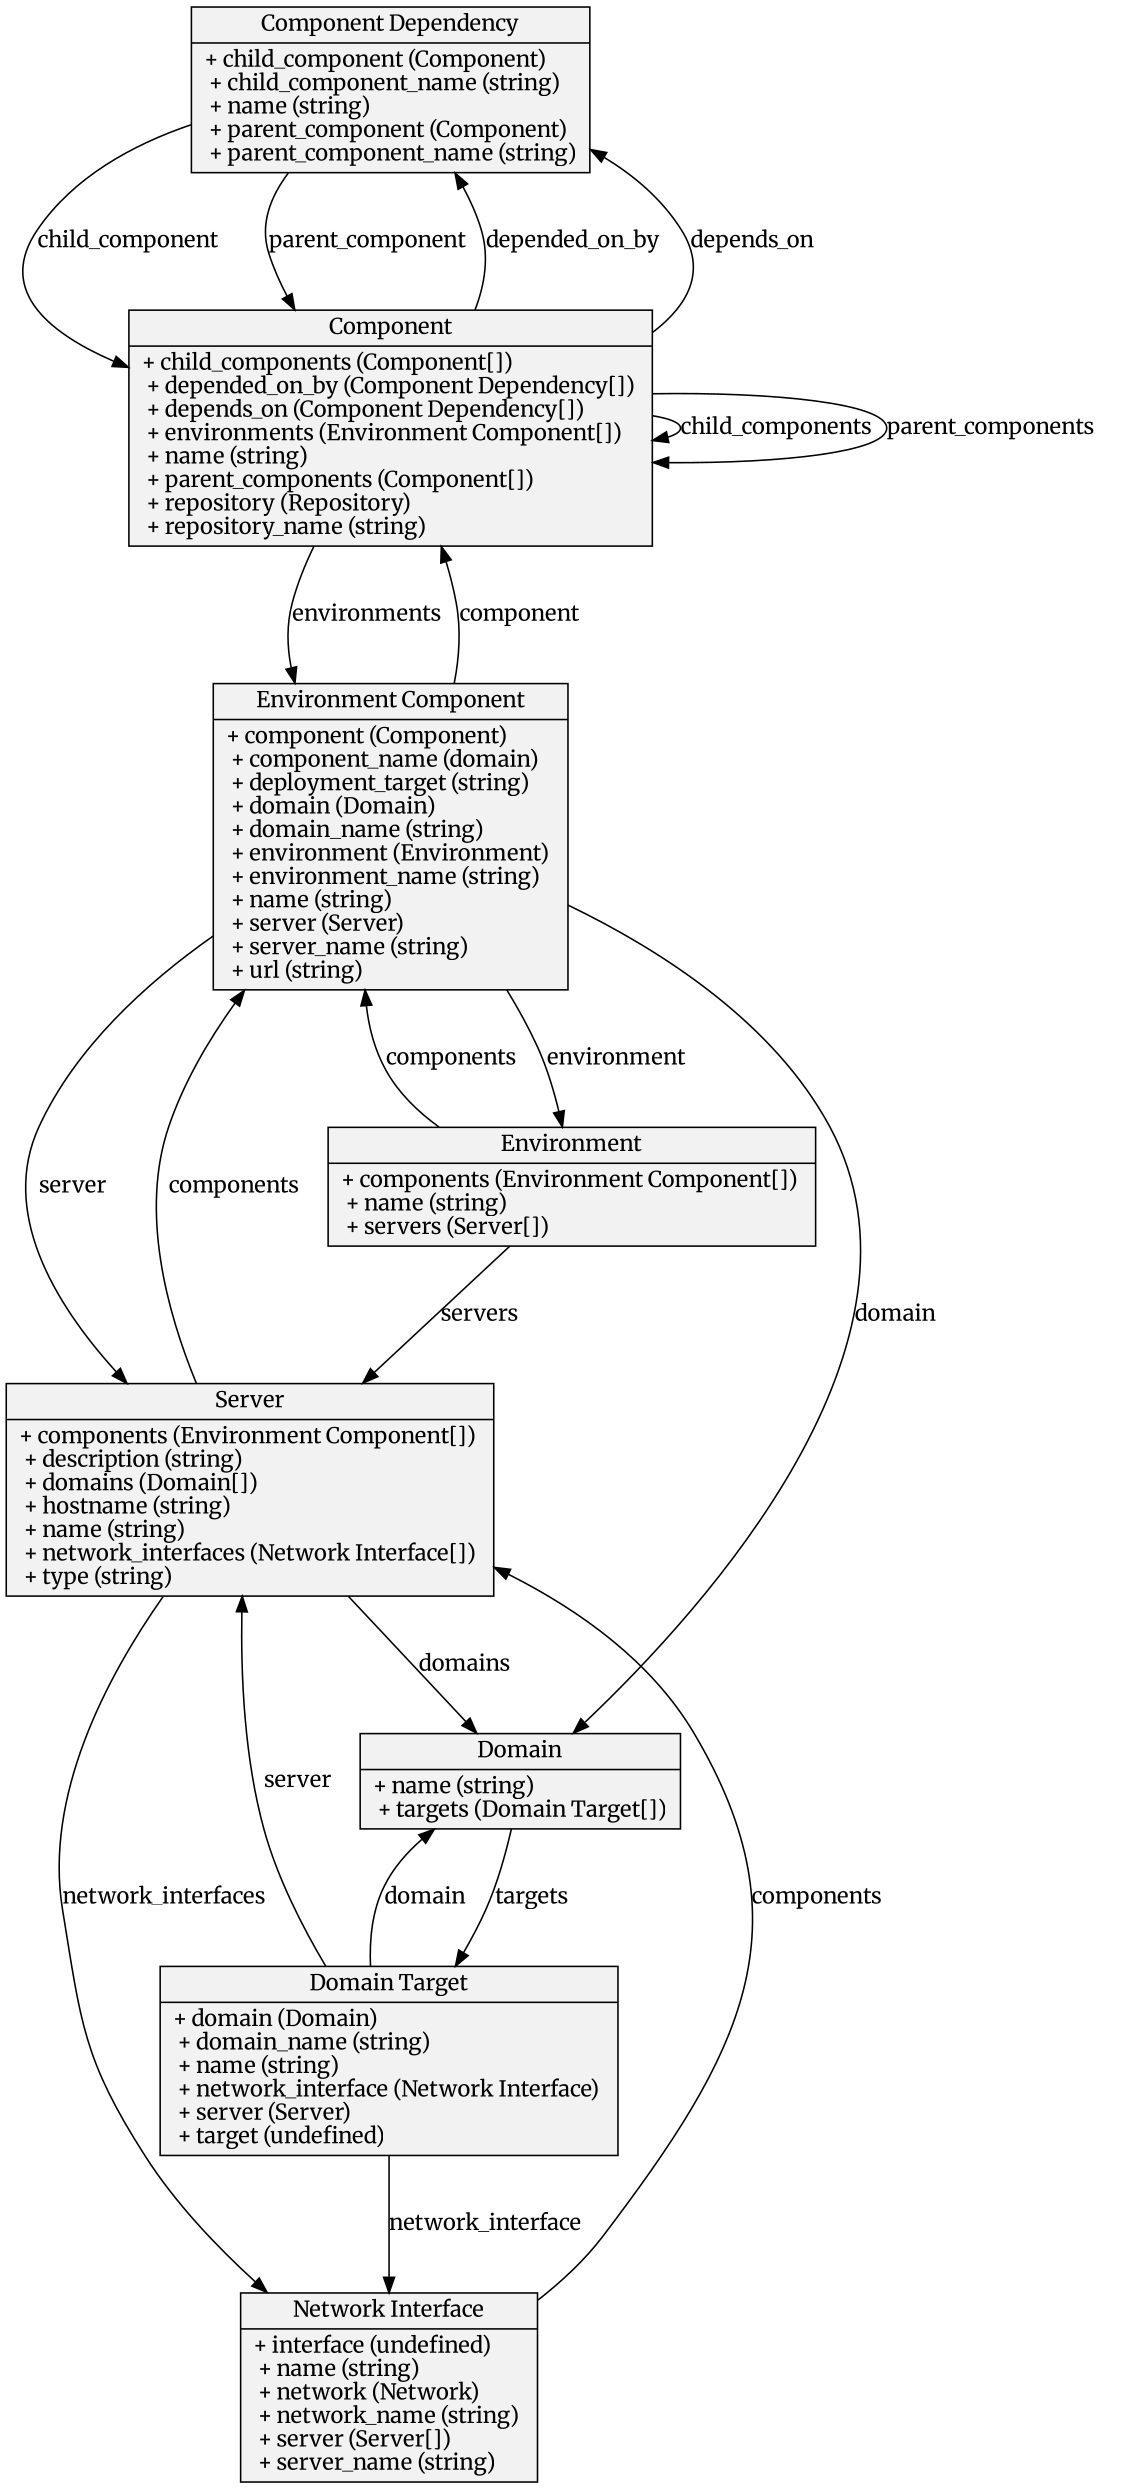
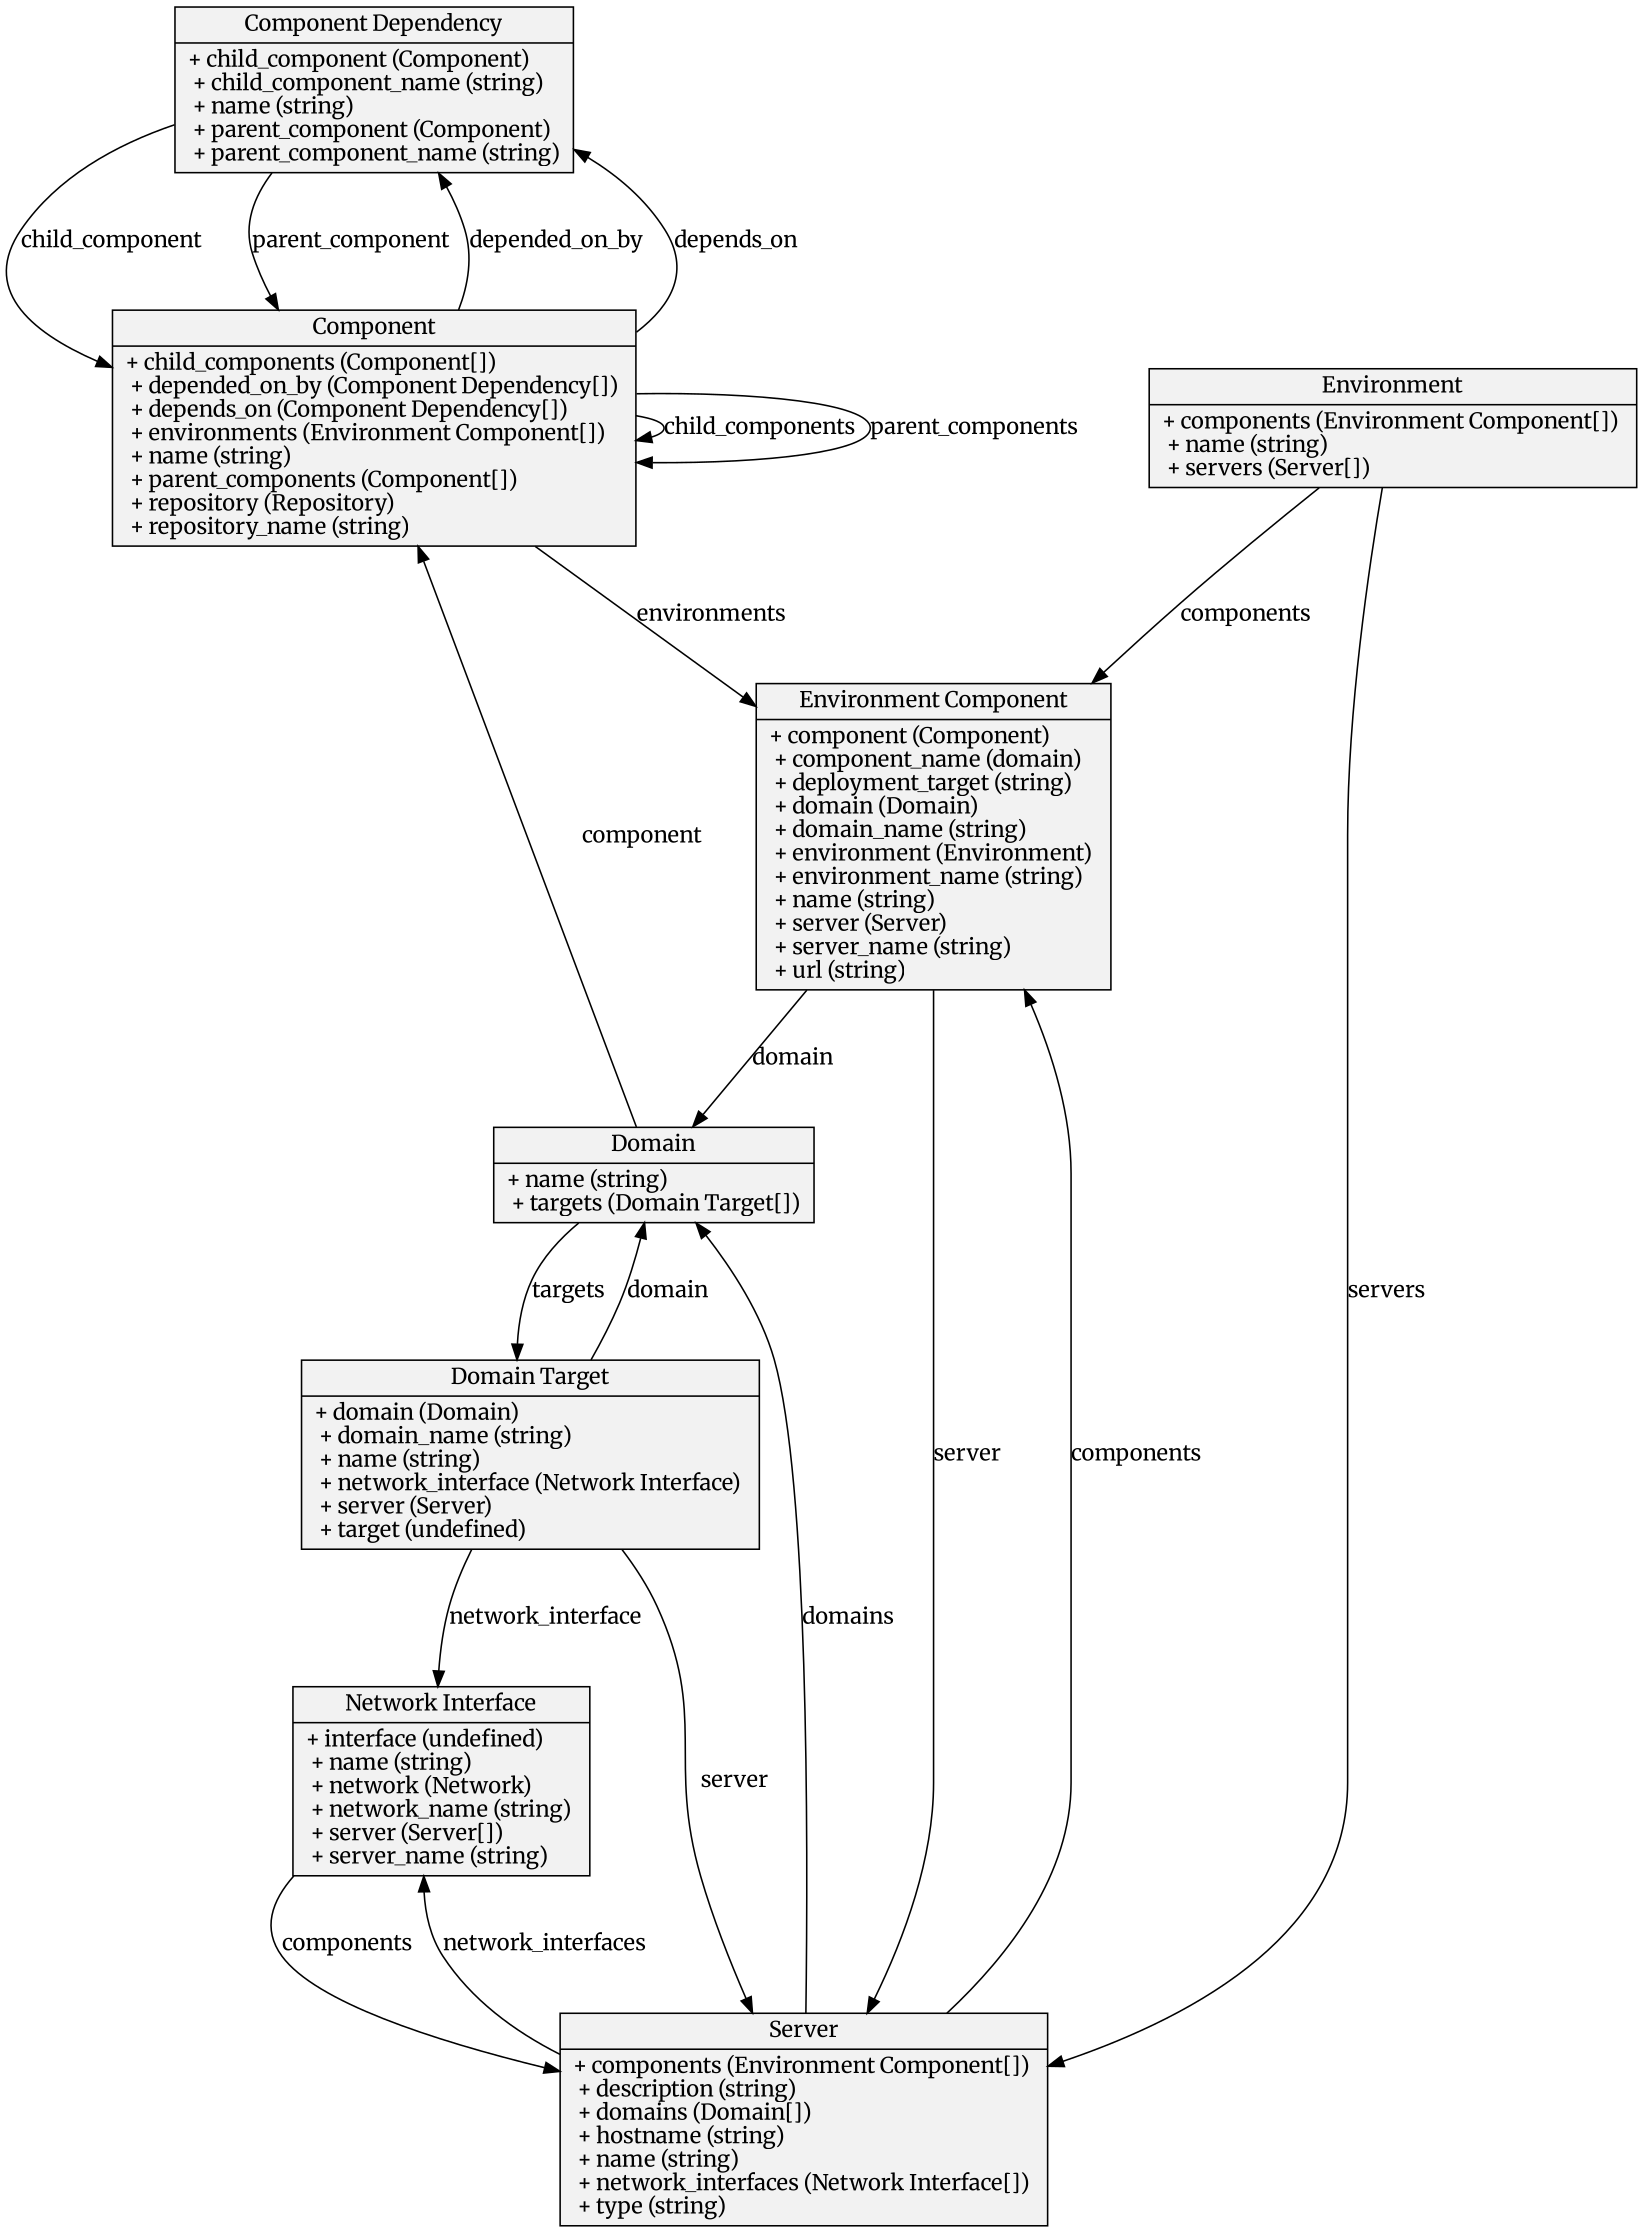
edge "Environment Component" -> "Component": now "Domain" -> "Component"
edge "Environment Component" -> "Environment": removed, label "environment"
